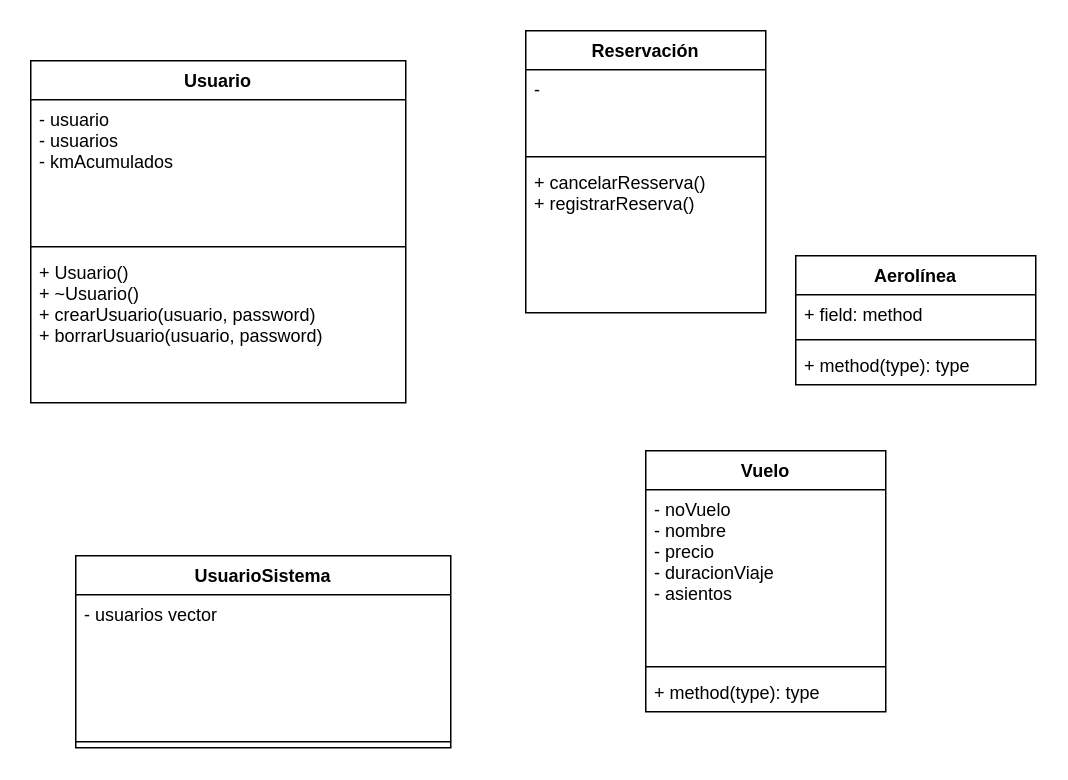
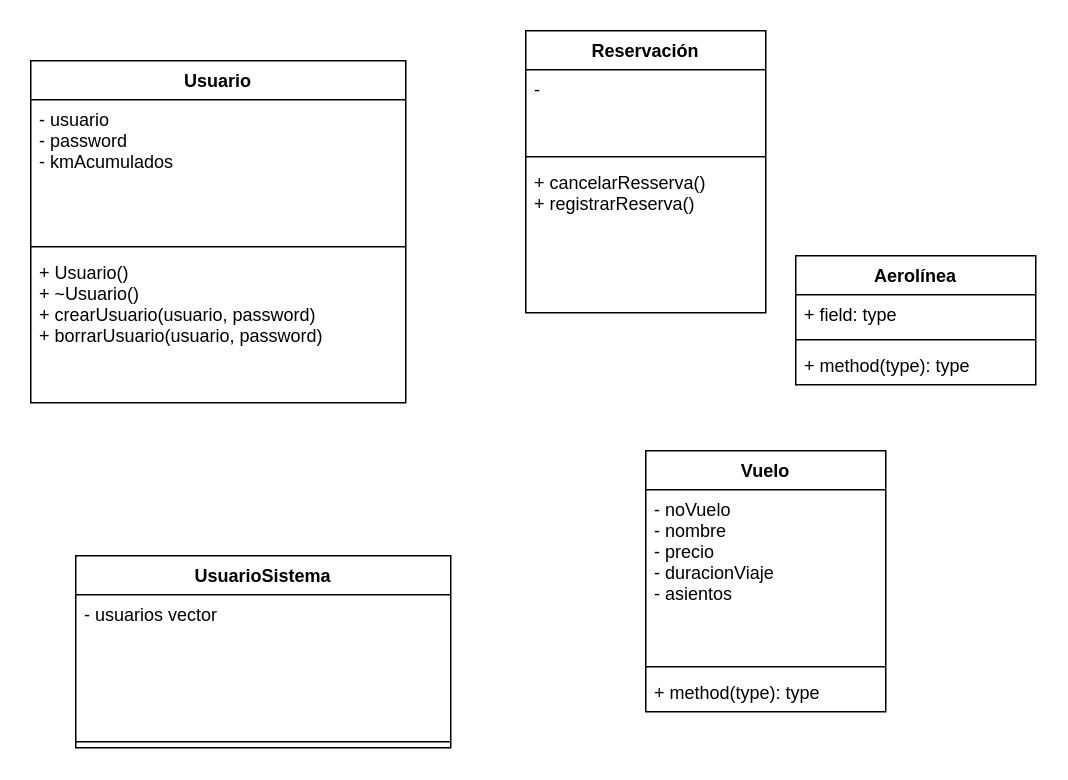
node "- usuario - usuarios - kmAcumulados": label "- usuario - usuarios - kmAcumulados" -> "- usuario - password - kmAcumulados"
node "+ field: method": label "+ field: method" -> "+ field: type"
